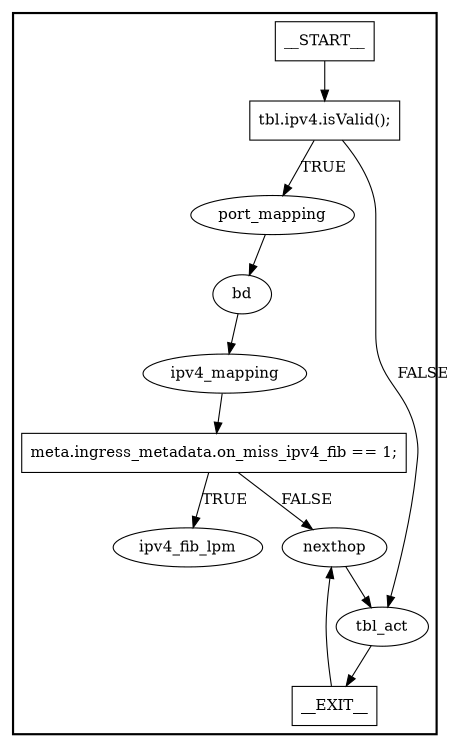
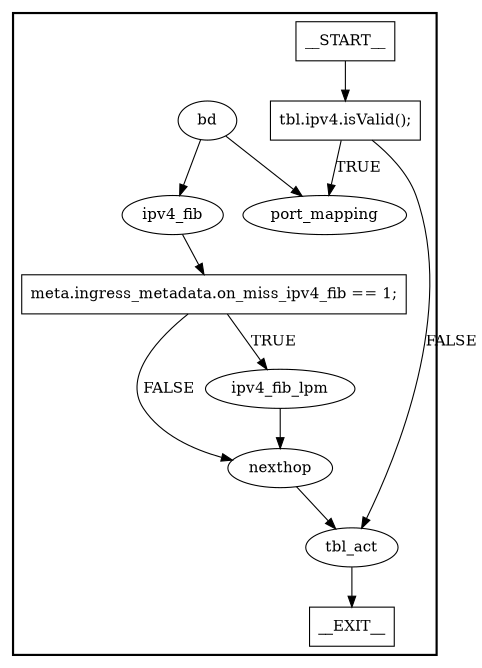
edge "port_mapping" -> "bd": reversed
node "ipv4_mapping": label "ipv4_mapping" -> "ipv4_fib"
edge "__EXIT__" -> "nexthop": now "ipv4_fib_lpm" -> "nexthop"
